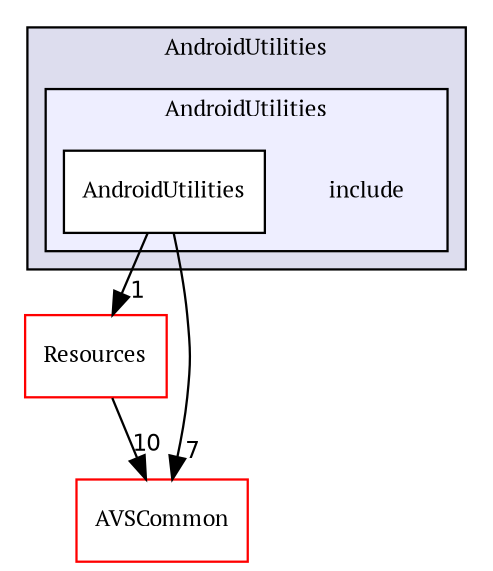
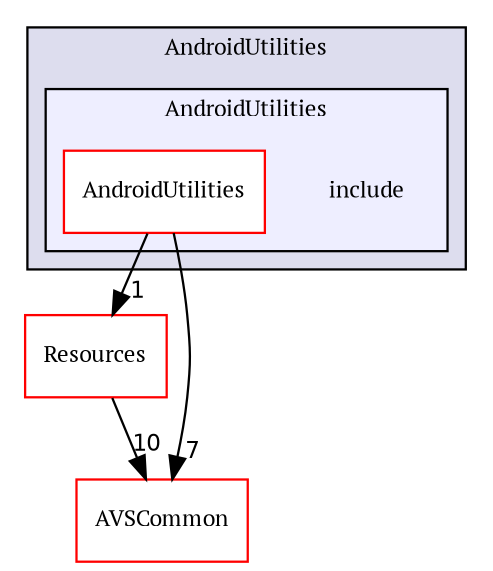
node "AndroidUtilities": color black -> red
